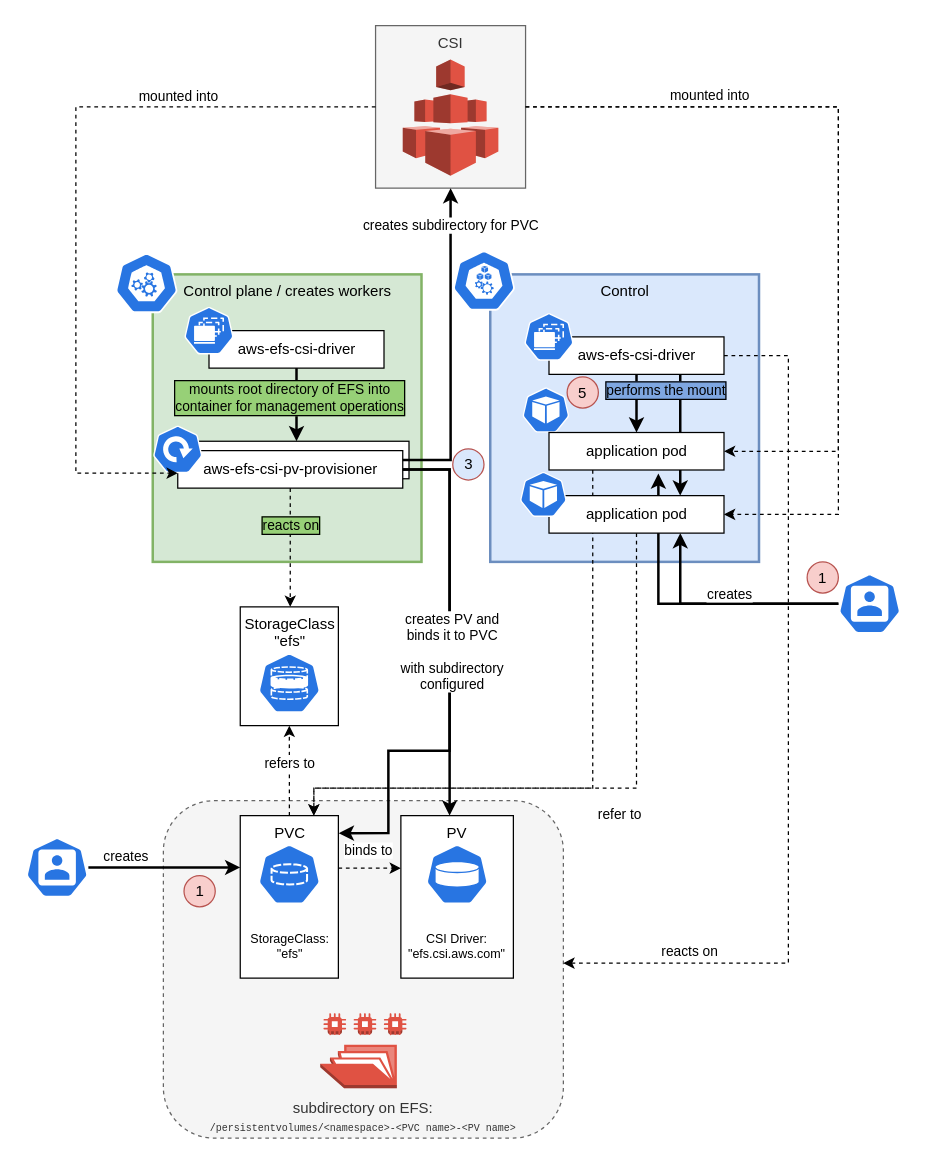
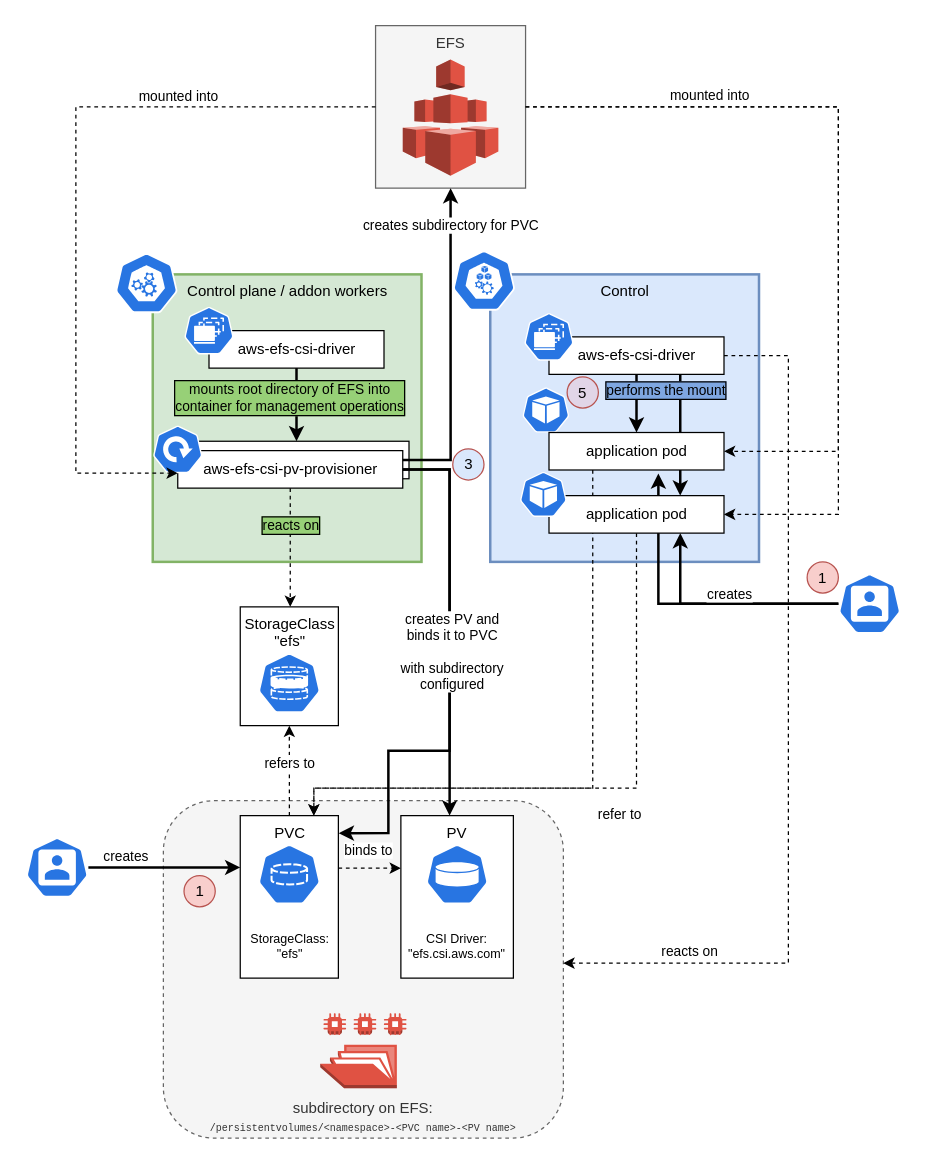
node "CSI": label "CSI" -> "EFS"
node "Control plane / creates workers": label "Control plane / creates workers" -> "Control plane / addon workers"
node "5": fillcolor #f8cecc -> #e1d5e7
